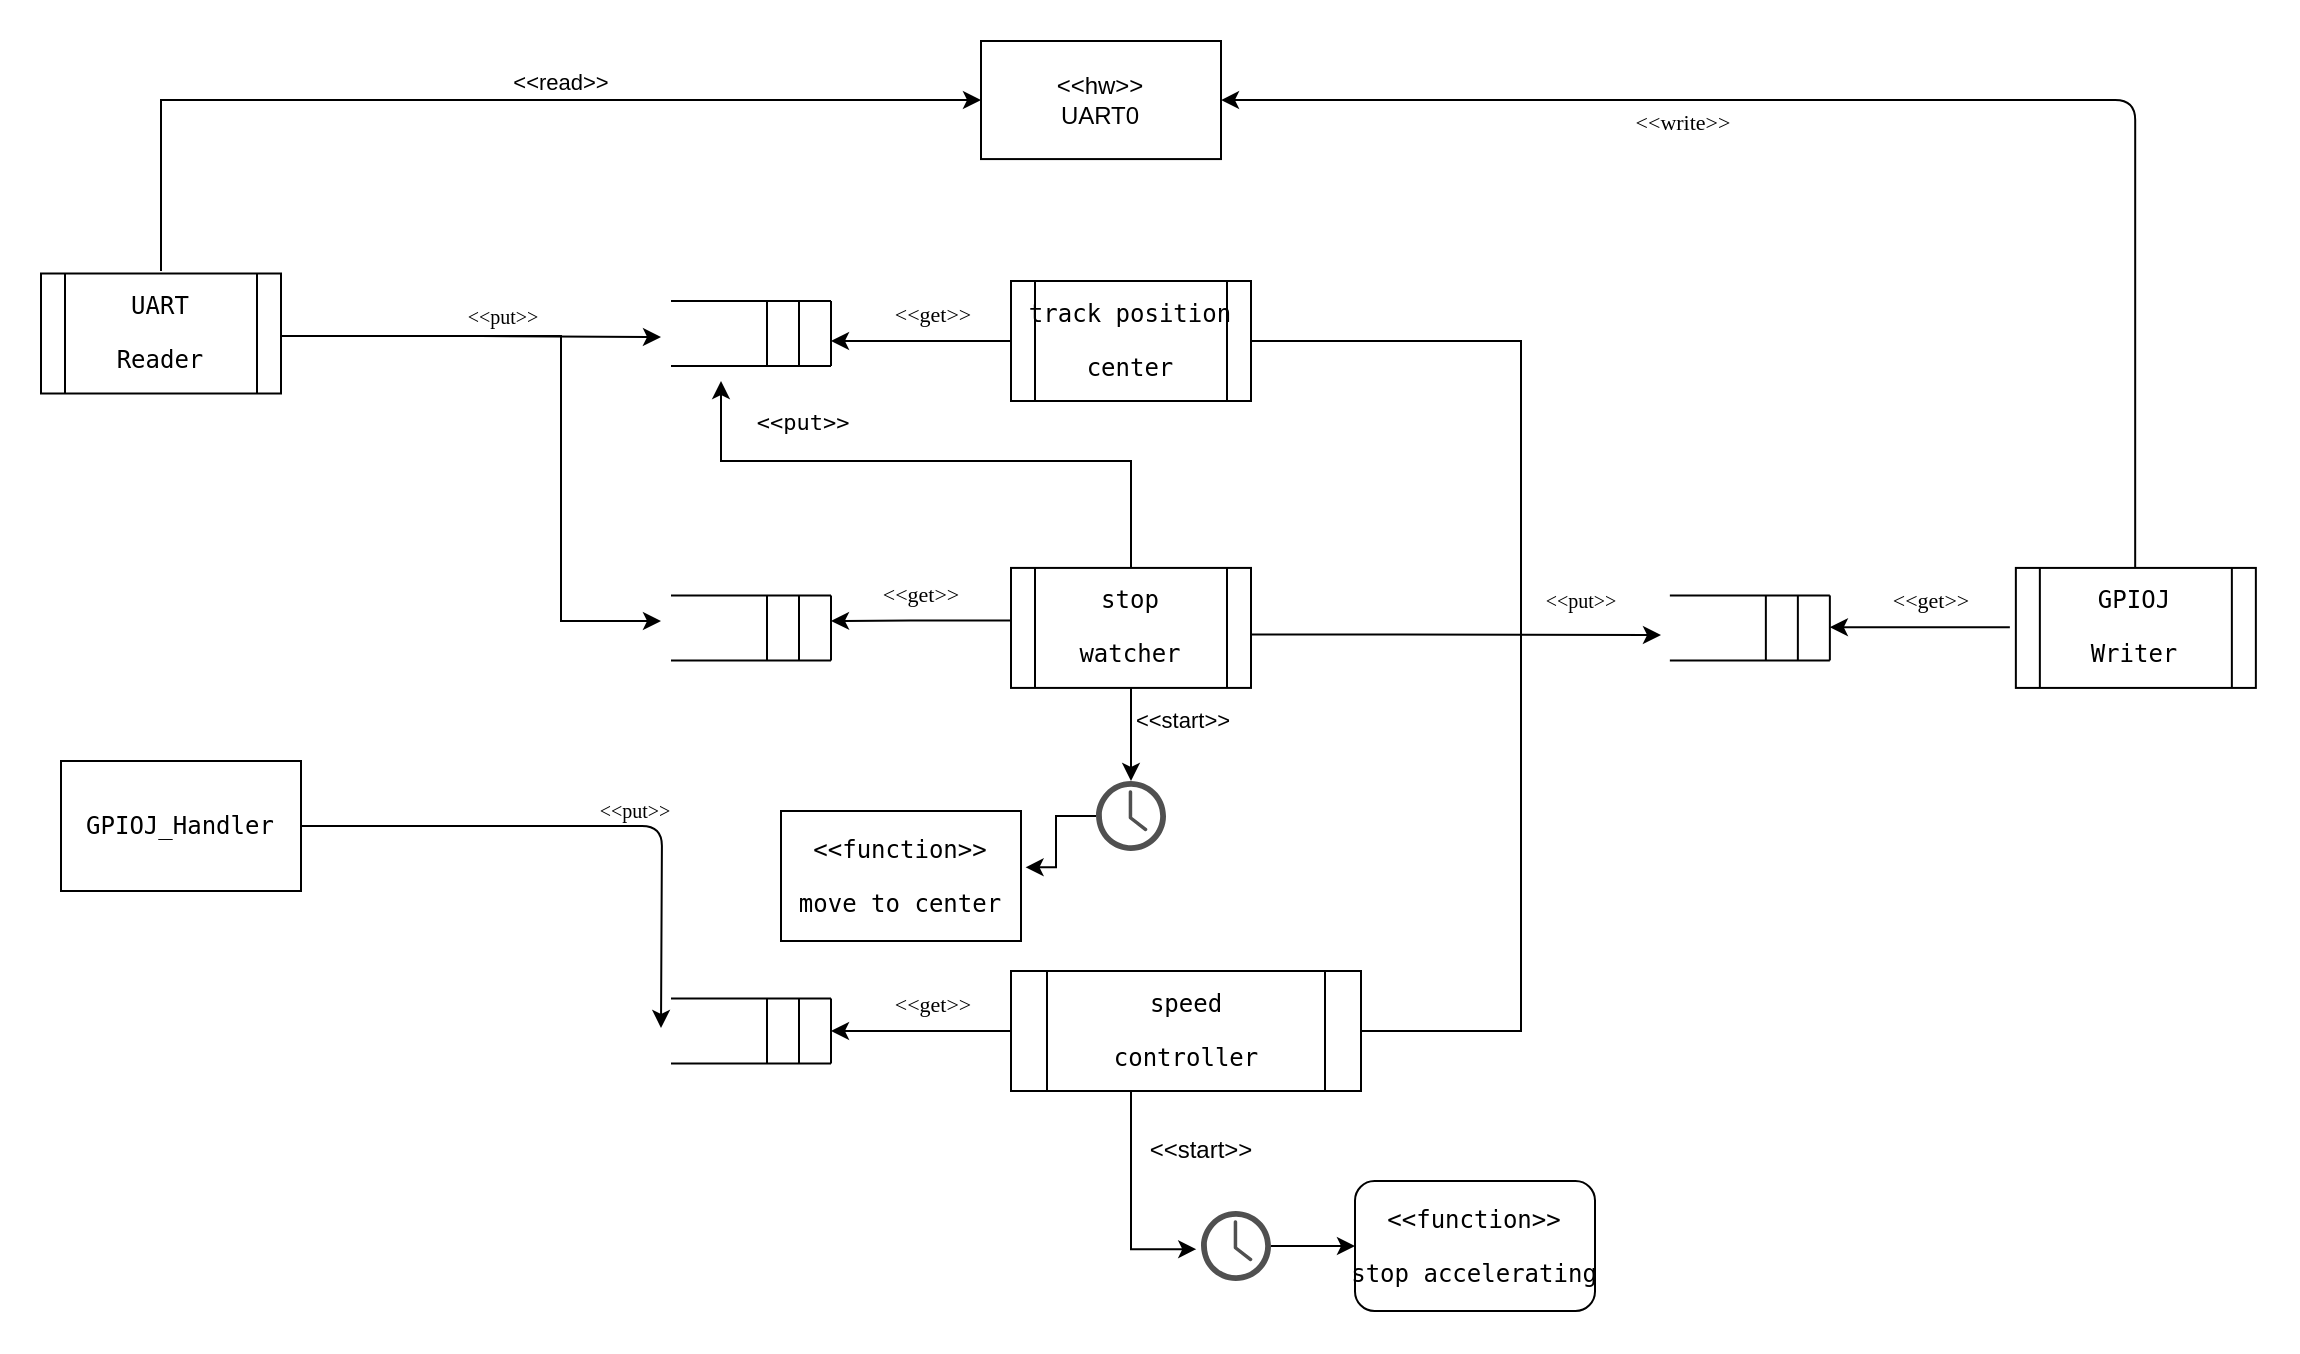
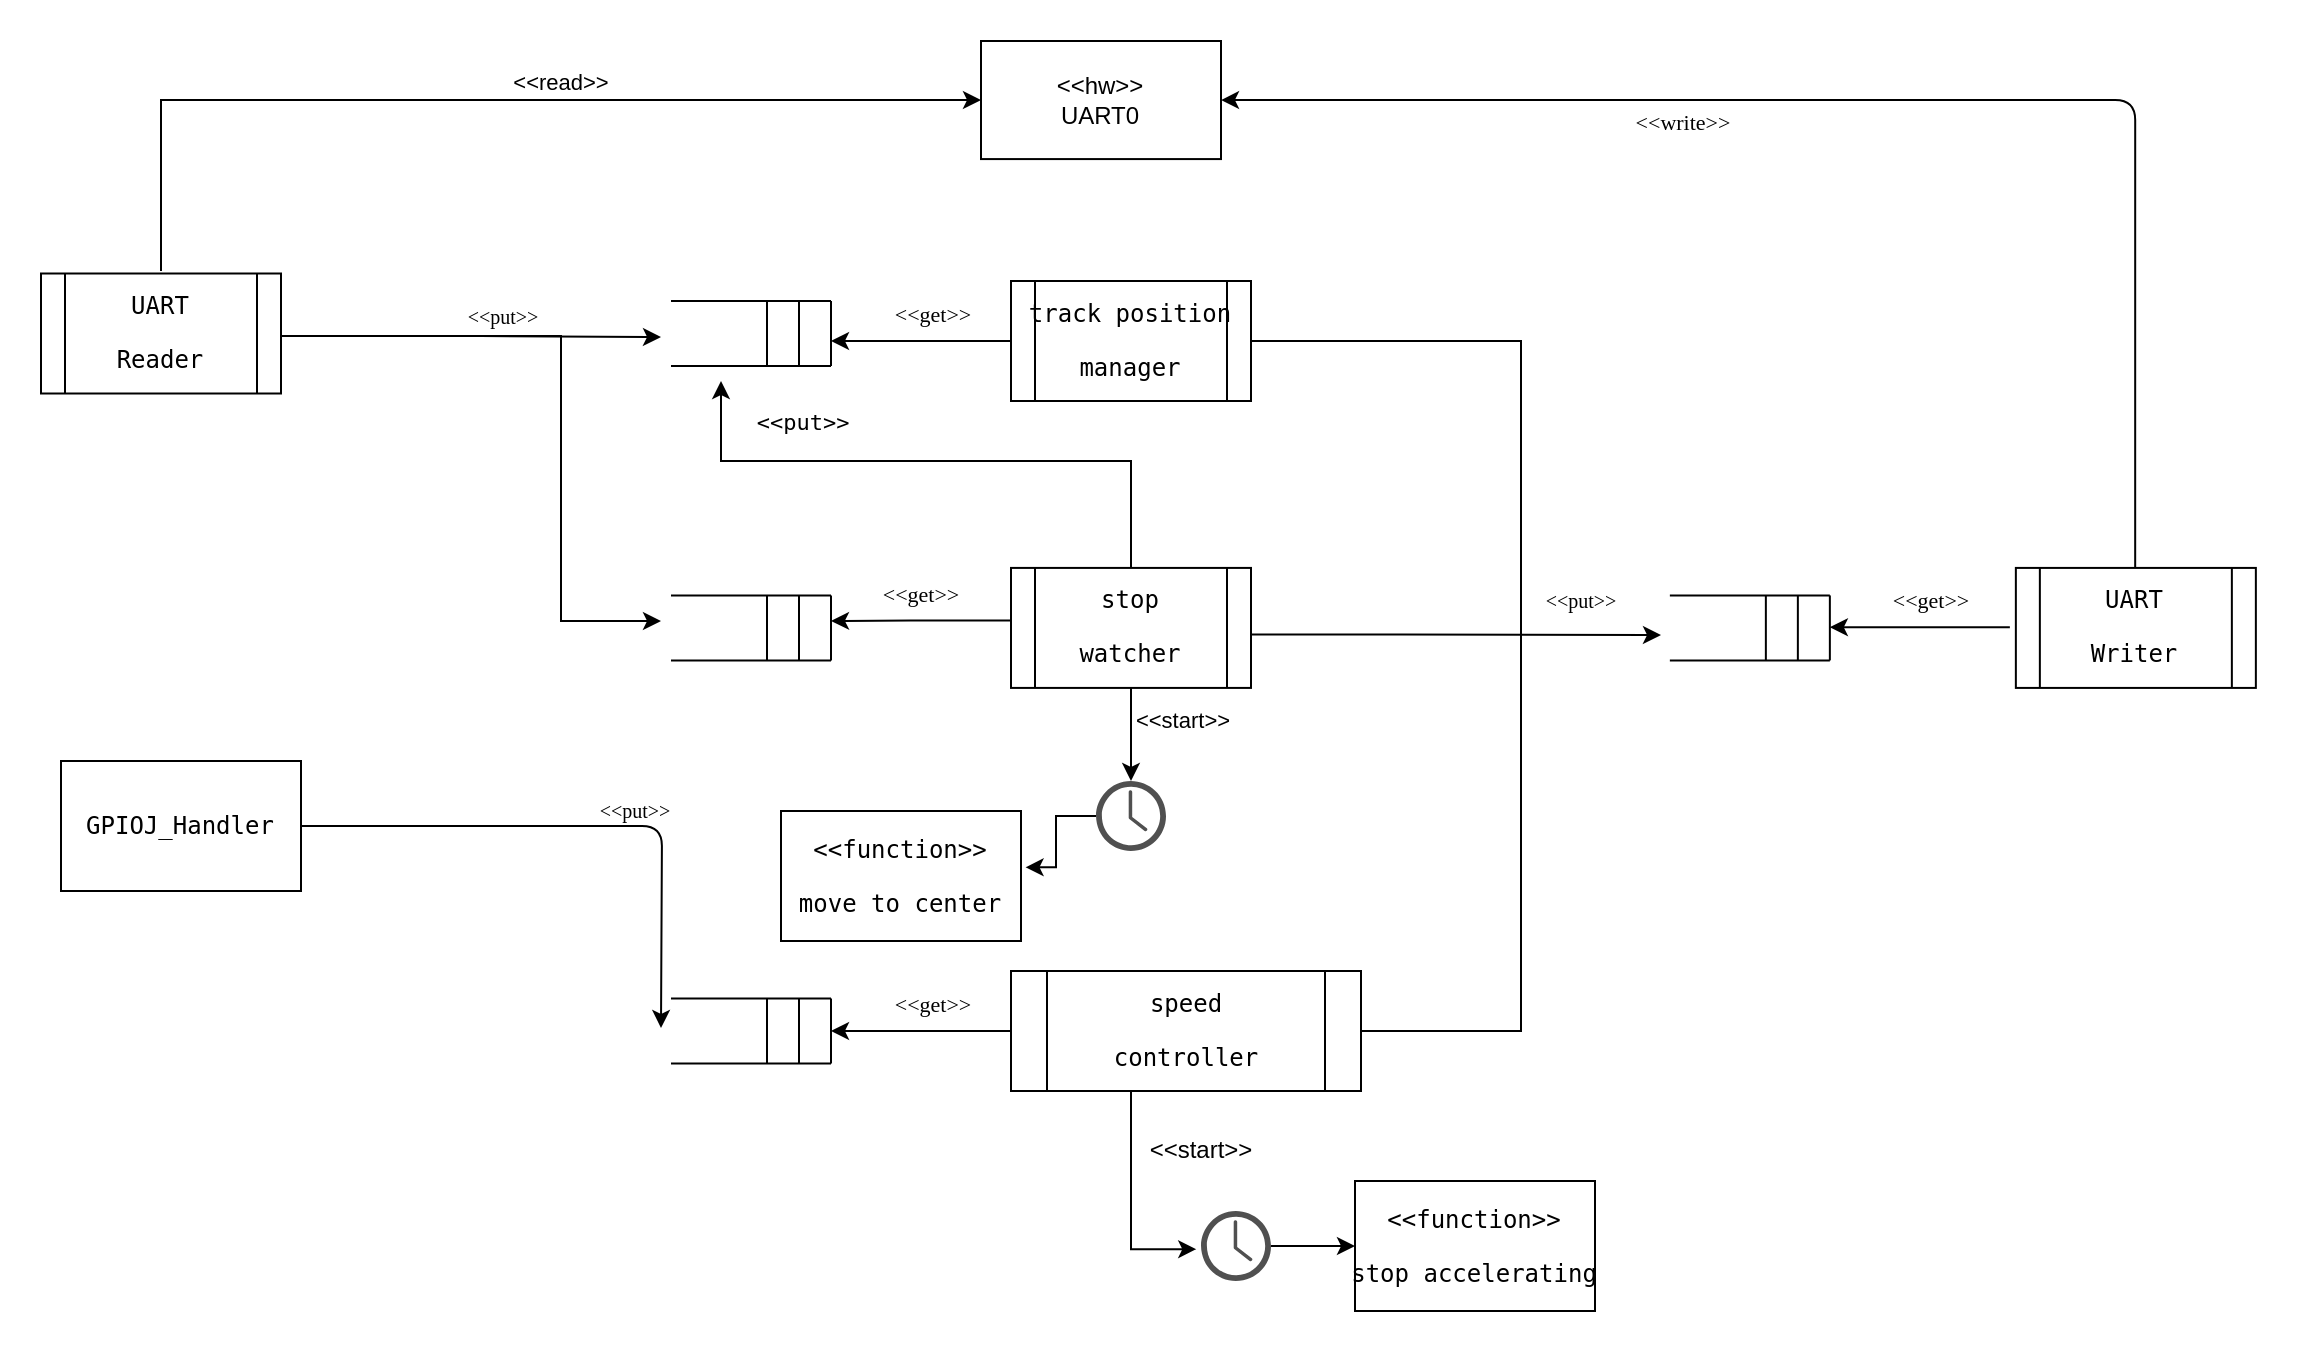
node "track positioncenter": label "track positioncenter" -> "track positionmanager"
node "GPIOJWriter": label "GPIOJWriter" -> "UARTWriter"
node "<<function>>stop accelerating": shape rounded rectangle -> rectangle
